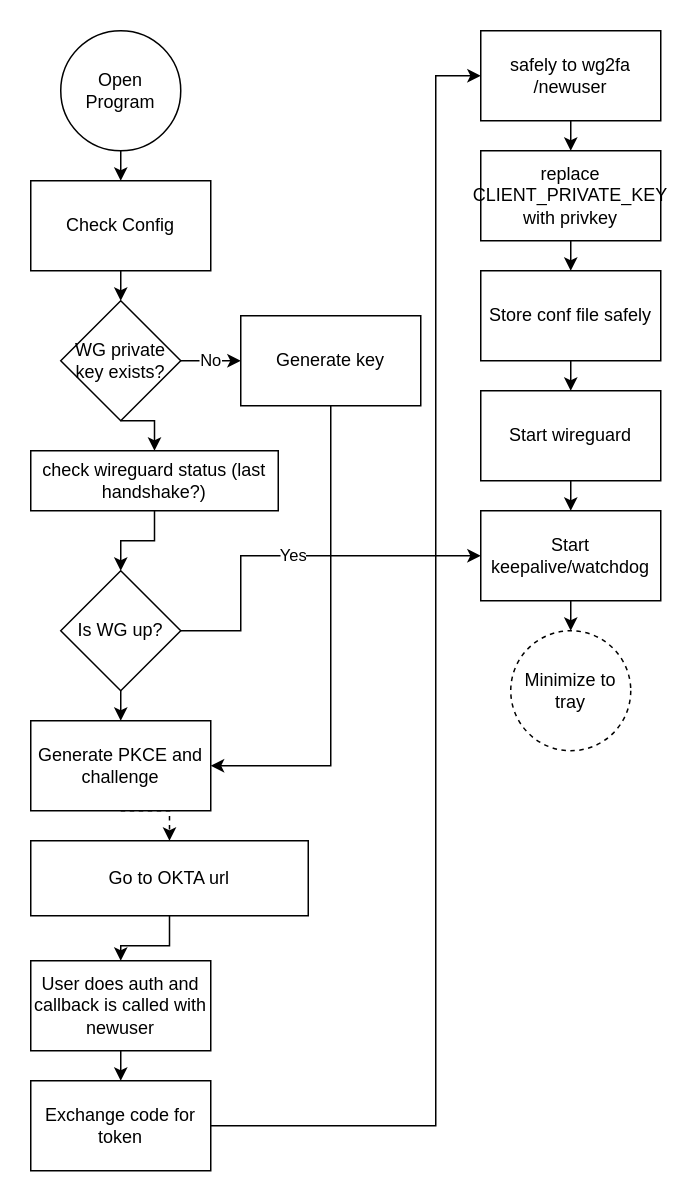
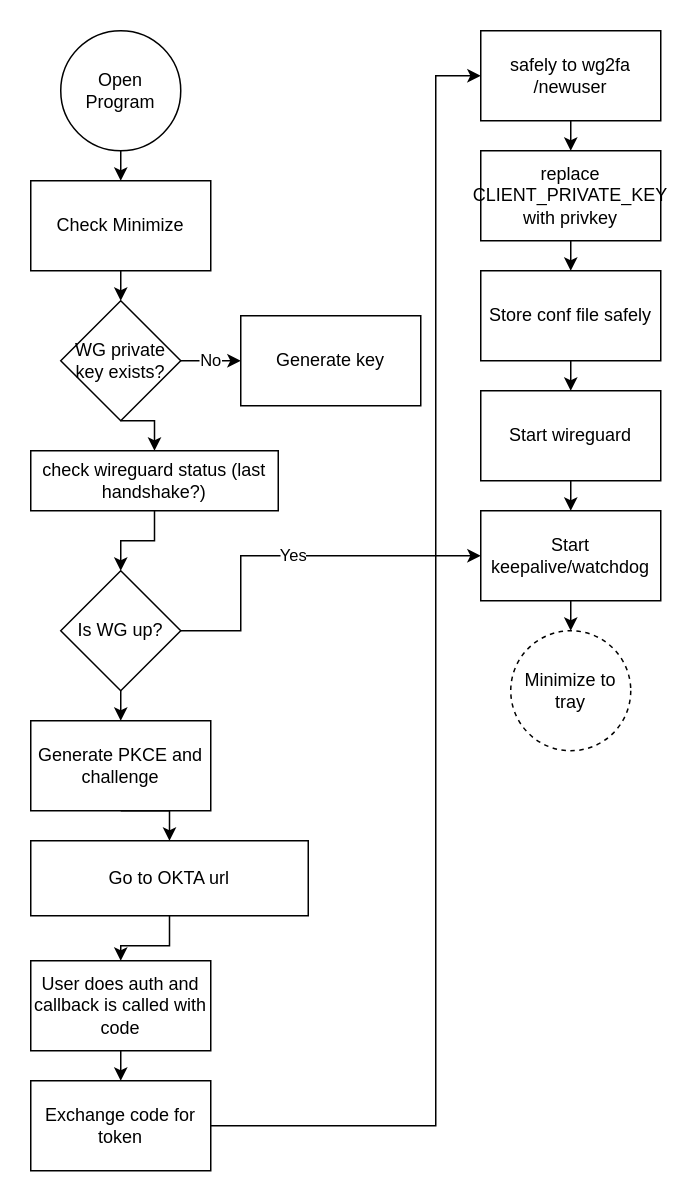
node "Check Config": label "Check Config" -> "Check Minimize"
edge "Generate key" -> "Generate PKCE and challenge": removed
edge "Generate PKCE and challenge" -> "Go to OKTA url": style dashed -> solid
node "User does auth and callback is called with newuser": label "User does auth and callback is called with newuser" -> "User does auth and callback is called with code"
